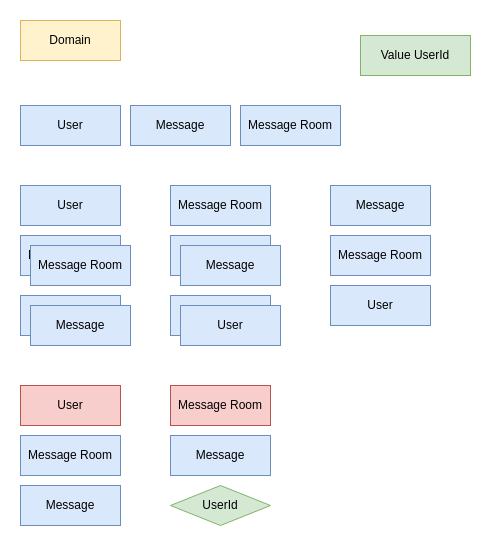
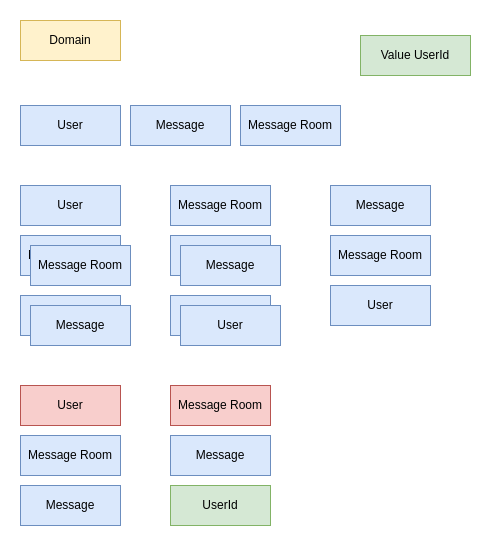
node "UserId": shape diamond -> rectangle
